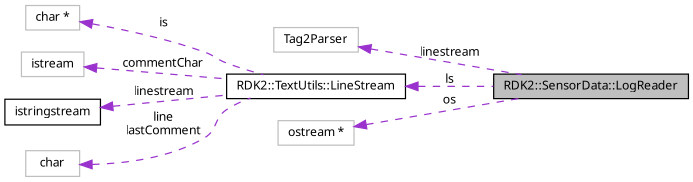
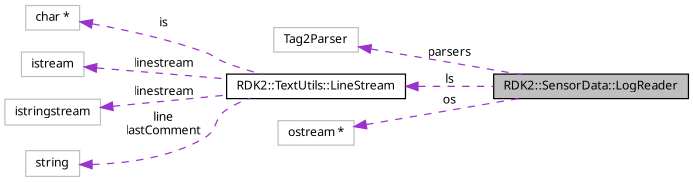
edge "RDK2::SensorData::LogReader" -> "Tag2Parser": label "linestream" -> "parsers"
edge "RDK2::TextUtils::LineStream" -> "istream": label "commentChar" -> "linestream"
node "istringstream": color black -> grey75
node "char": label "char" -> "string"
